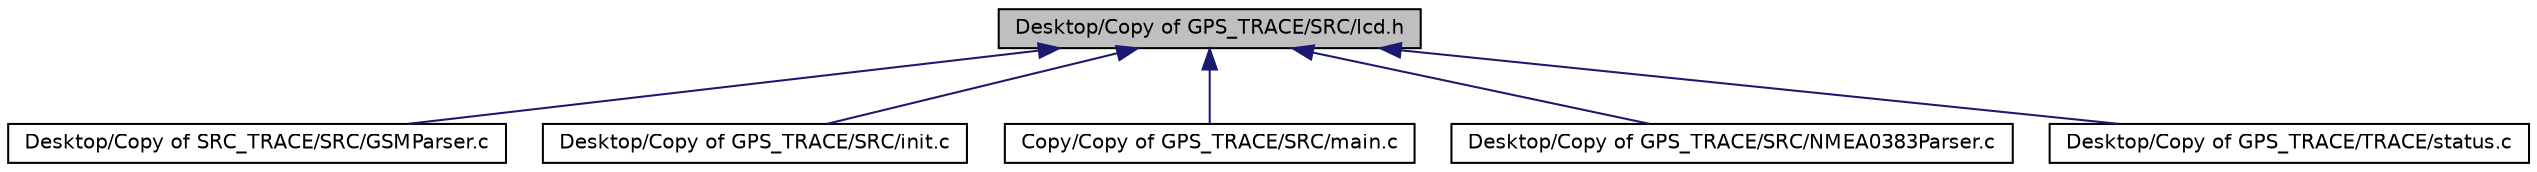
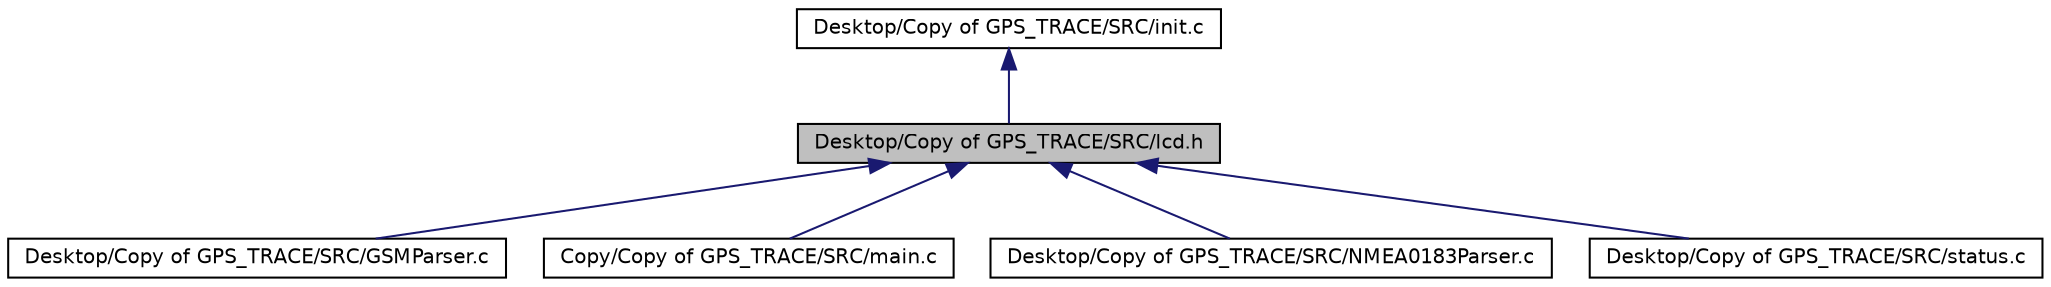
edge "Desktop/Copy of GPS_TRACE/SRC/init.c" -> "Desktop/Copy of GPS_TRACE/SRC/lcd.h": reversed
node "Desktop/Copy of SRC_TRACE/SRC/GSMParser.c": label "Desktop/Copy of SRC_TRACE/SRC/GSMParser.c" -> "Desktop/Copy of GPS_TRACE/SRC/GSMParser.c"
node "Desktop/Copy of GPS_TRACE/SRC/NMEA0383Parser.c": label "Desktop/Copy of GPS_TRACE/SRC/NMEA0383Parser.c" -> "Desktop/Copy of GPS_TRACE/SRC/NMEA0183Parser.c"
node "Desktop/Copy of GPS_TRACE/TRACE/status.c": label "Desktop/Copy of GPS_TRACE/TRACE/status.c" -> "Desktop/Copy of GPS_TRACE/SRC/status.c"
